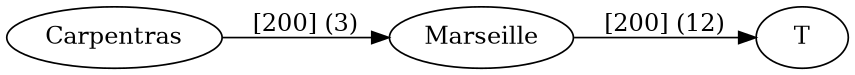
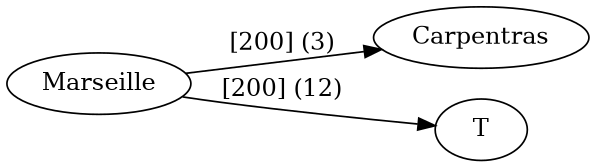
edge "Carpentras" -> "Marseille": reversed
